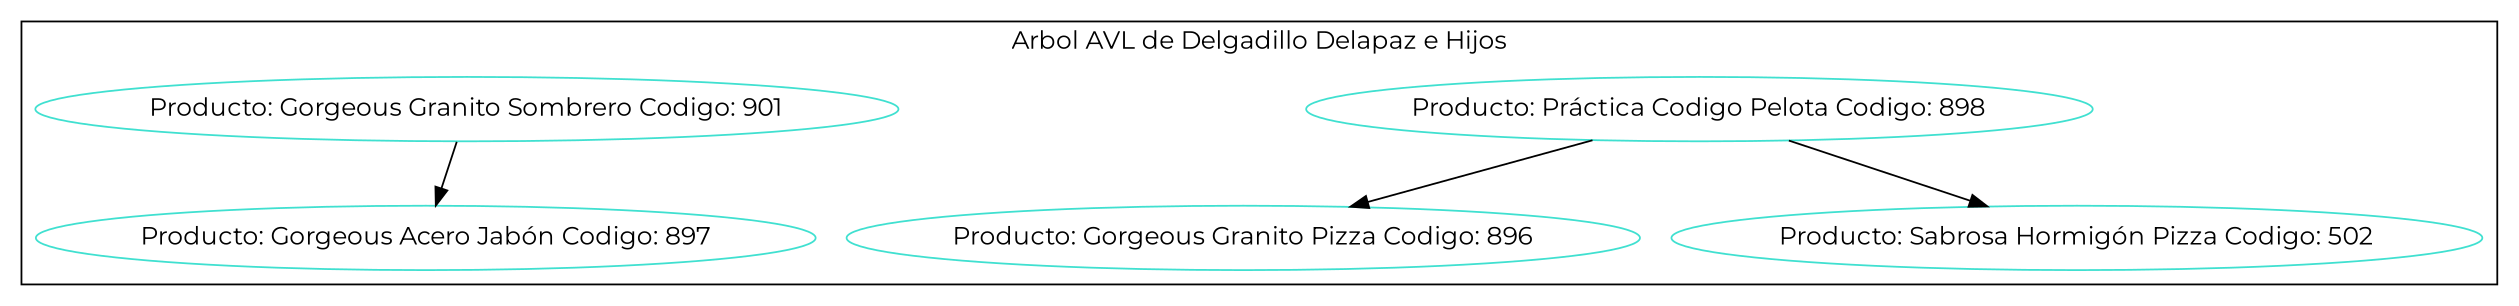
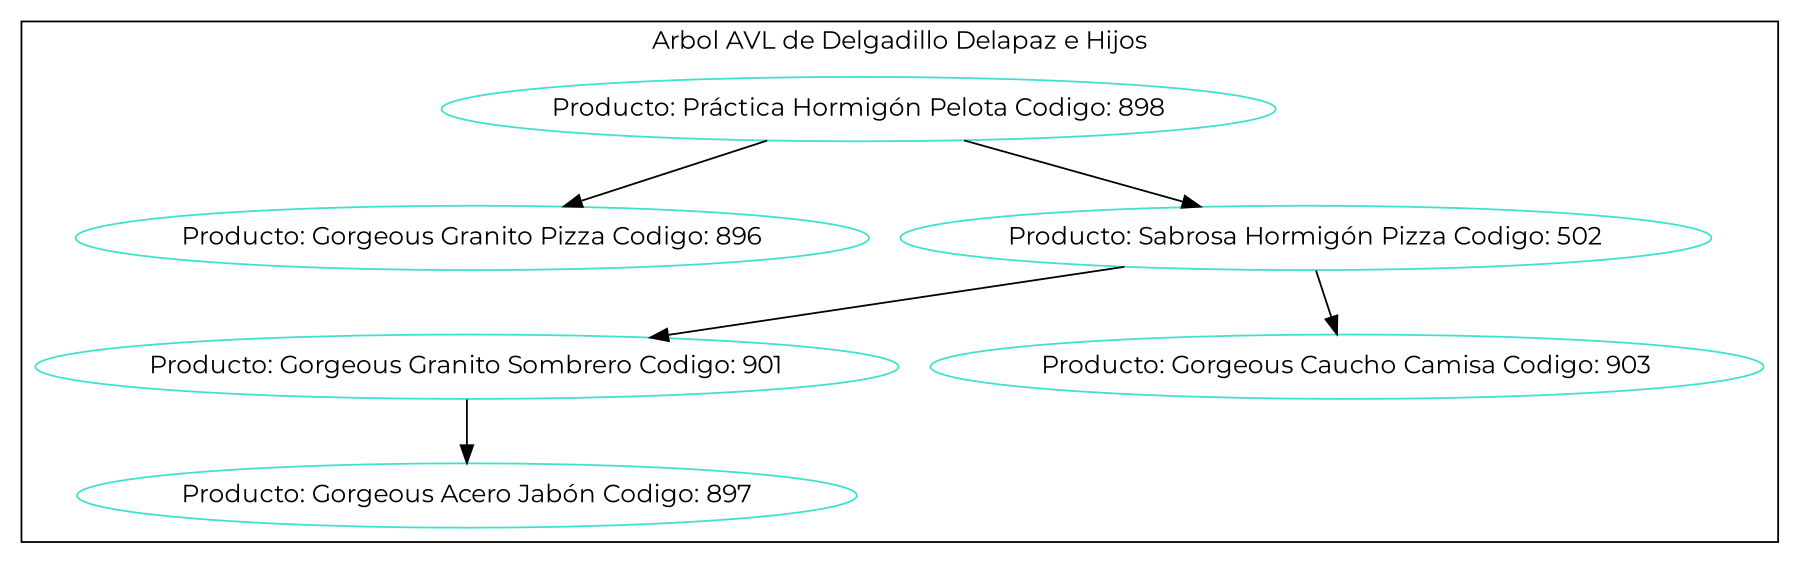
node "Producto: Práctica Codigo Pelota Codigo: 898": label "Producto: Práctica Codigo Pelota Codigo: 898" -> "Producto: Práctica Hormigón Pelota Codigo: 898"
edge "Producto: Sabrosa Hormigón Pizza Codigo: 502" -> "Producto: Gorgeous Granito Sombrero Codigo: 901": added
node "Producto: Gorgeous Caucho Camisa Codigo: 903": added
